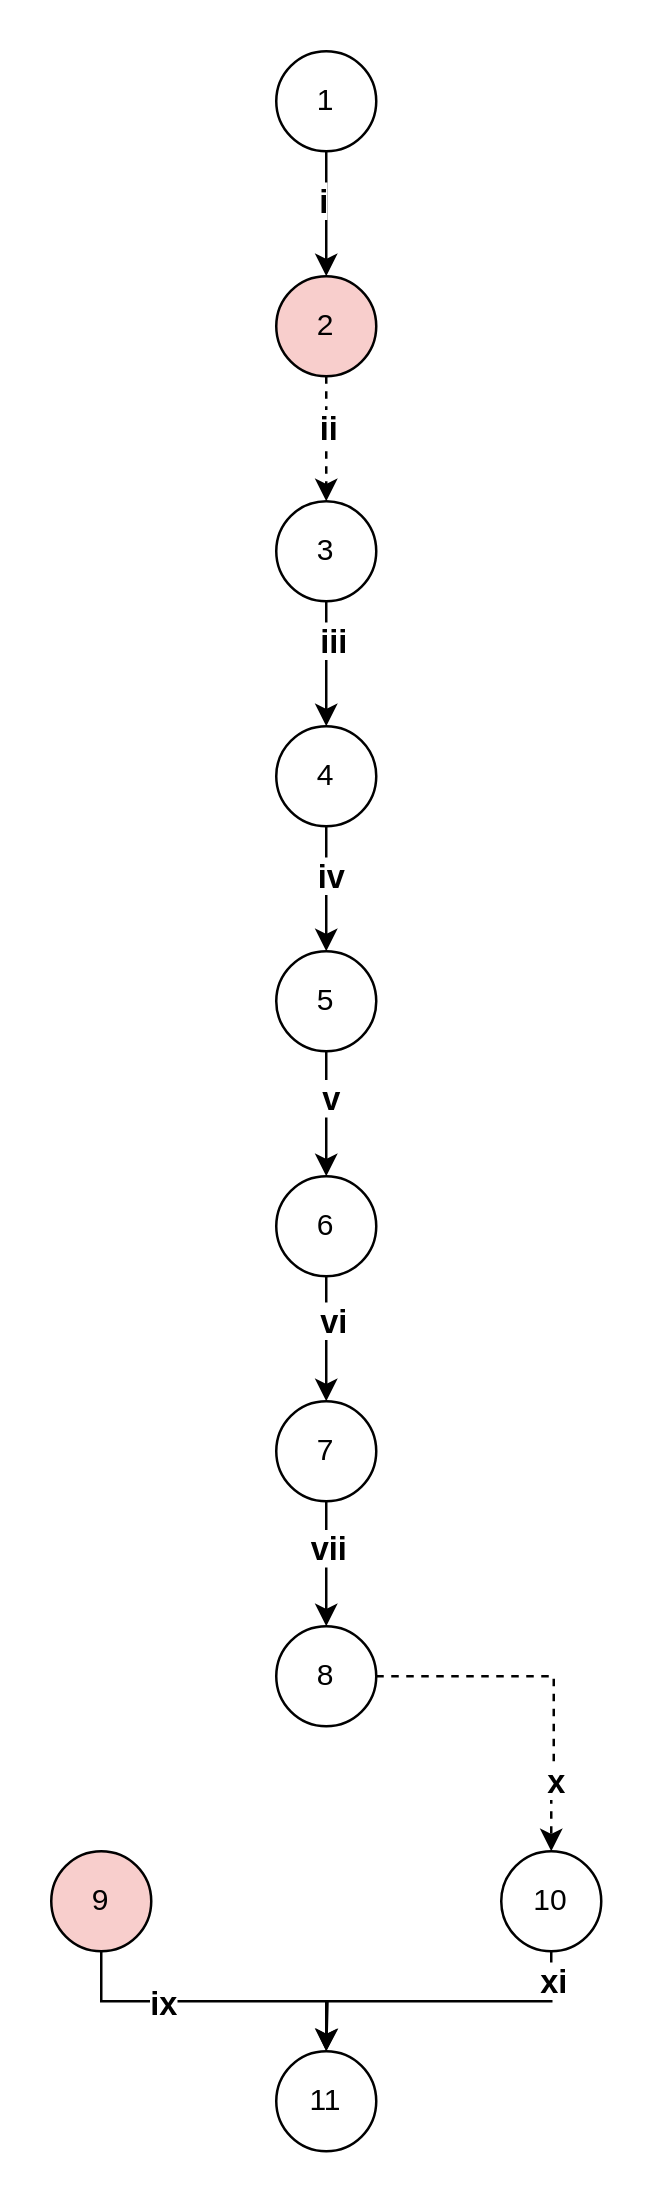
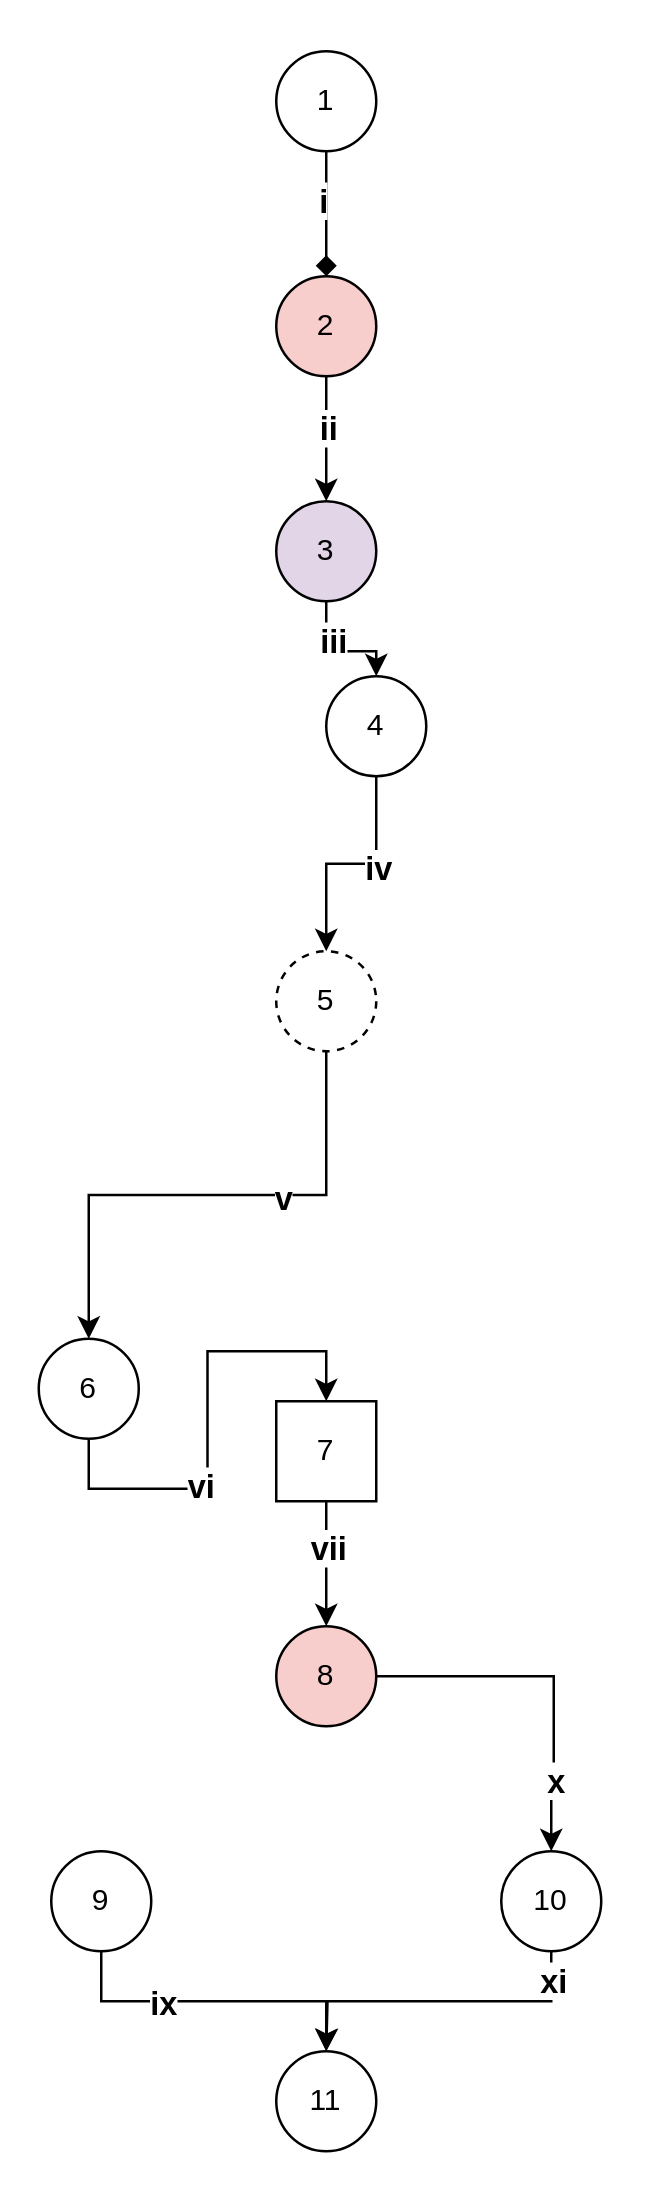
edge "1" -> "2": arrowhead classic -> diamond
edge "2" -> "3": style dashed -> solid
node "3": fillcolor #ffffff -> #e1d5e7
node "4": moved (326, 776) -> (376, 726)
node "5": style solid -> dashed
node "6": moved (326, 1226) -> (89, 1389)
node "7": shape ellipse -> rectangle
node "8": fillcolor #ffffff -> #f8cecc
edge "8" -> "10": style dashed -> solid
node "9": fillcolor #f8cecc -> #ffffff
